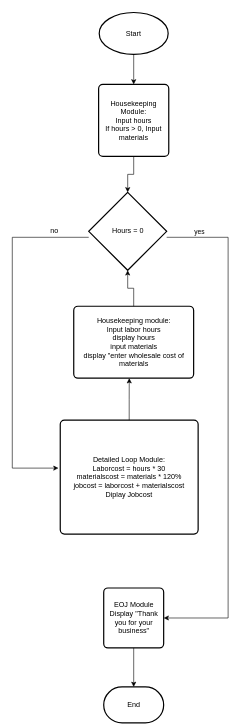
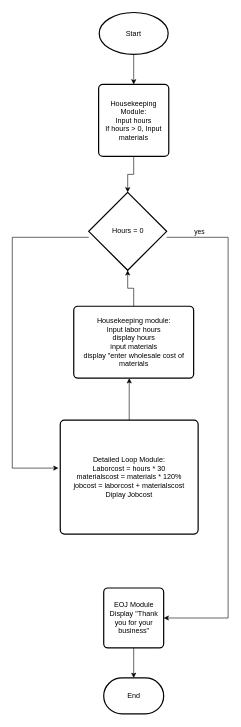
node "no": removed
node "End": moved (134, 705) -> (134, 696)
